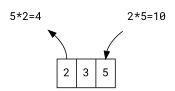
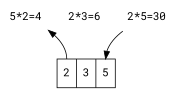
node "2*3=6": added
node "2*5=10": label "2*5=10" -> "2*5=30"
